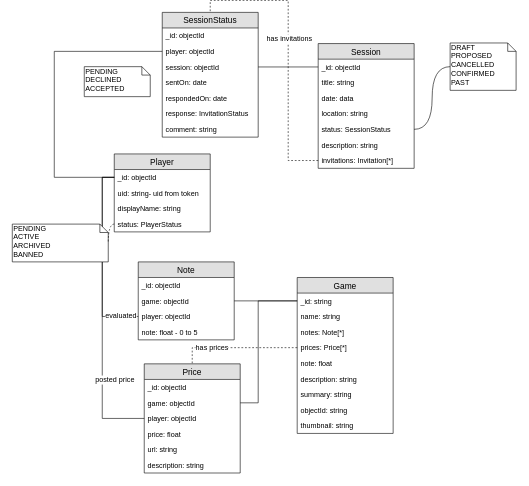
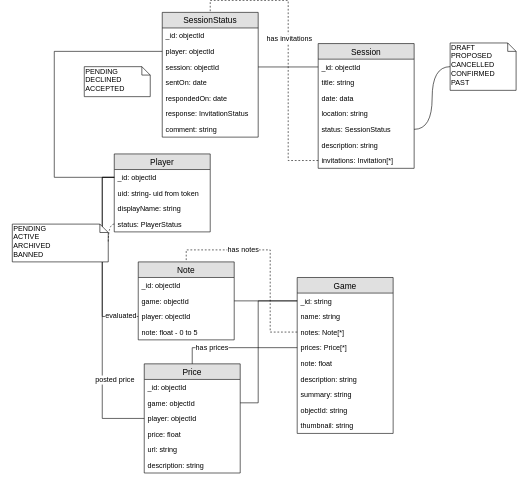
edge "Note" -- "notes: Note[*]": added, label "has notes"
edge "prices: Price[*]" -- "Price": style dashed -> solid
